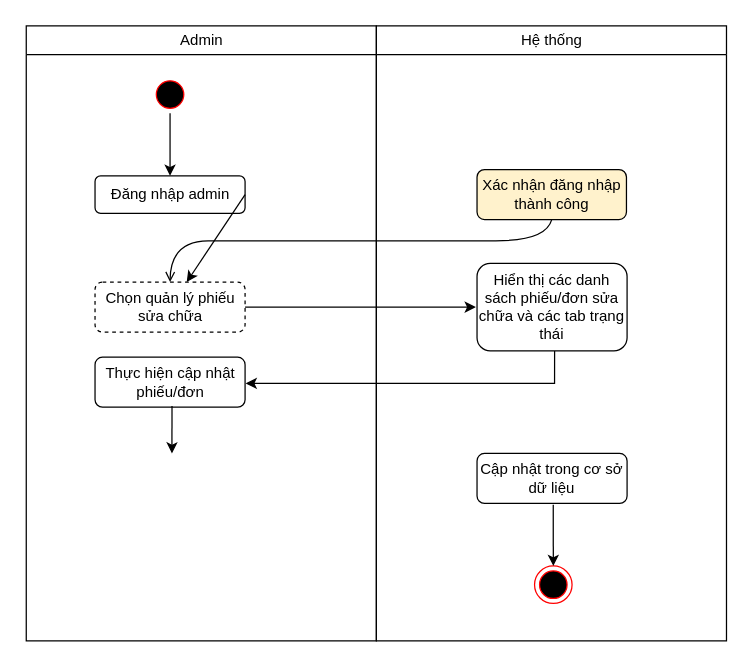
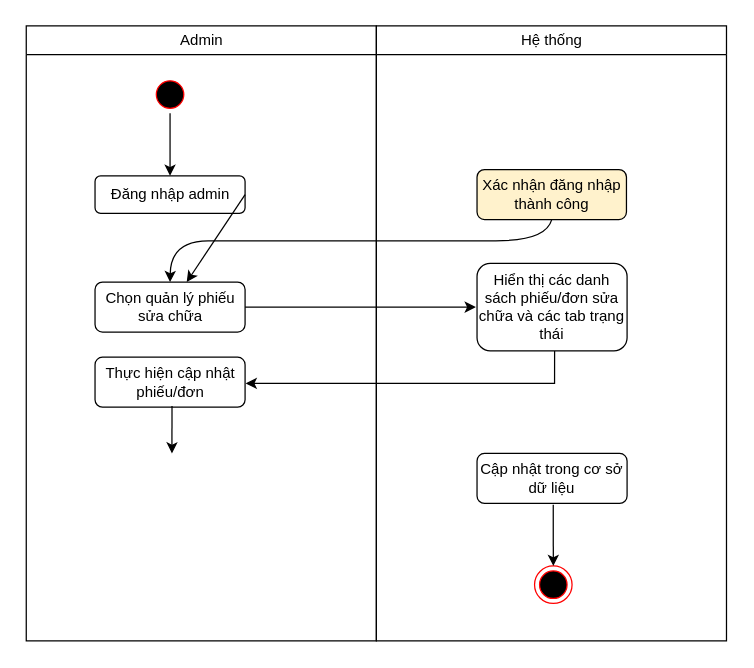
edge "Xác nhận đăng nhập thành công" -> "Chọn quản lý phiếu sửa chữa": arrowhead open -> classic
node "Chọn quản lý phiếu sửa chữa": style dashed -> solid
